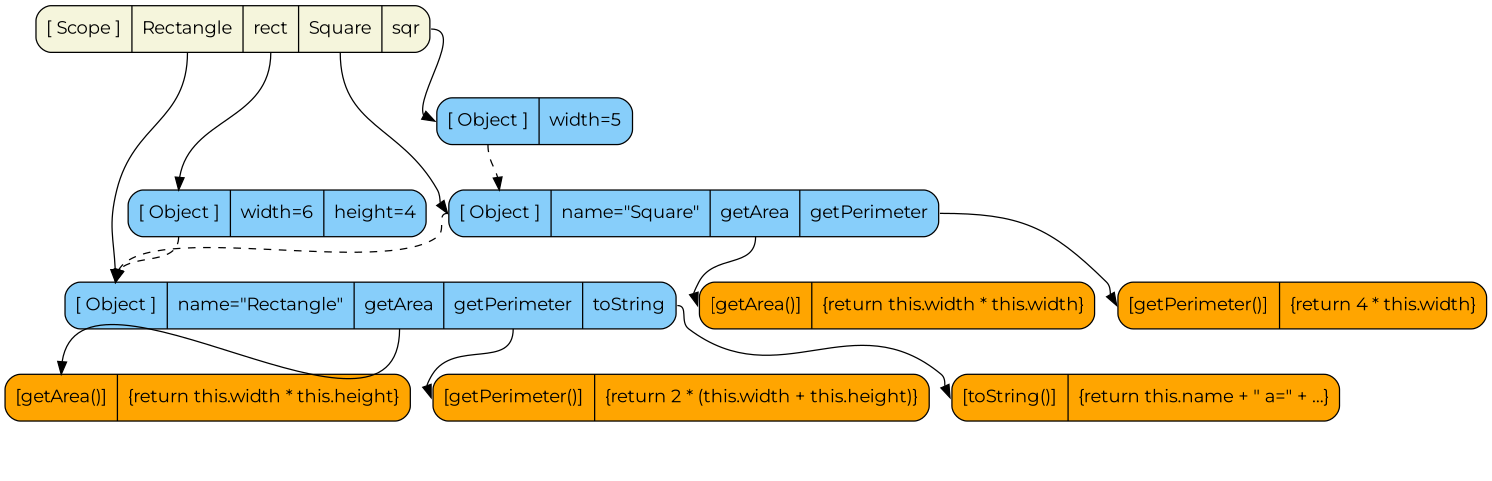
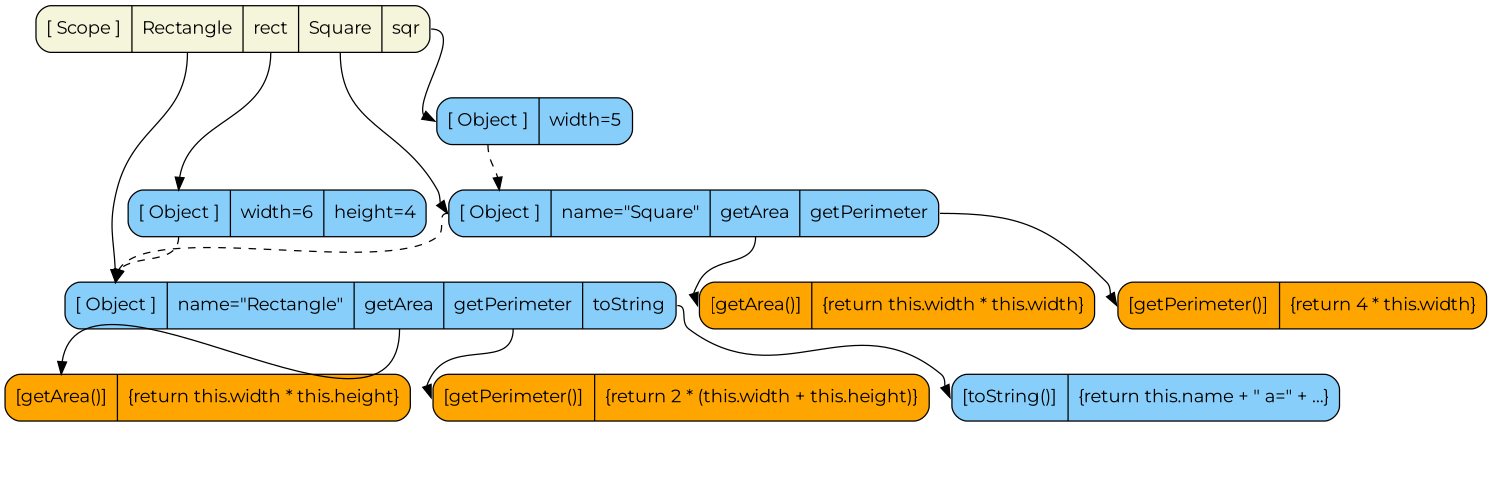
node "[toString()]": fillcolor orange -> lightskyblue
